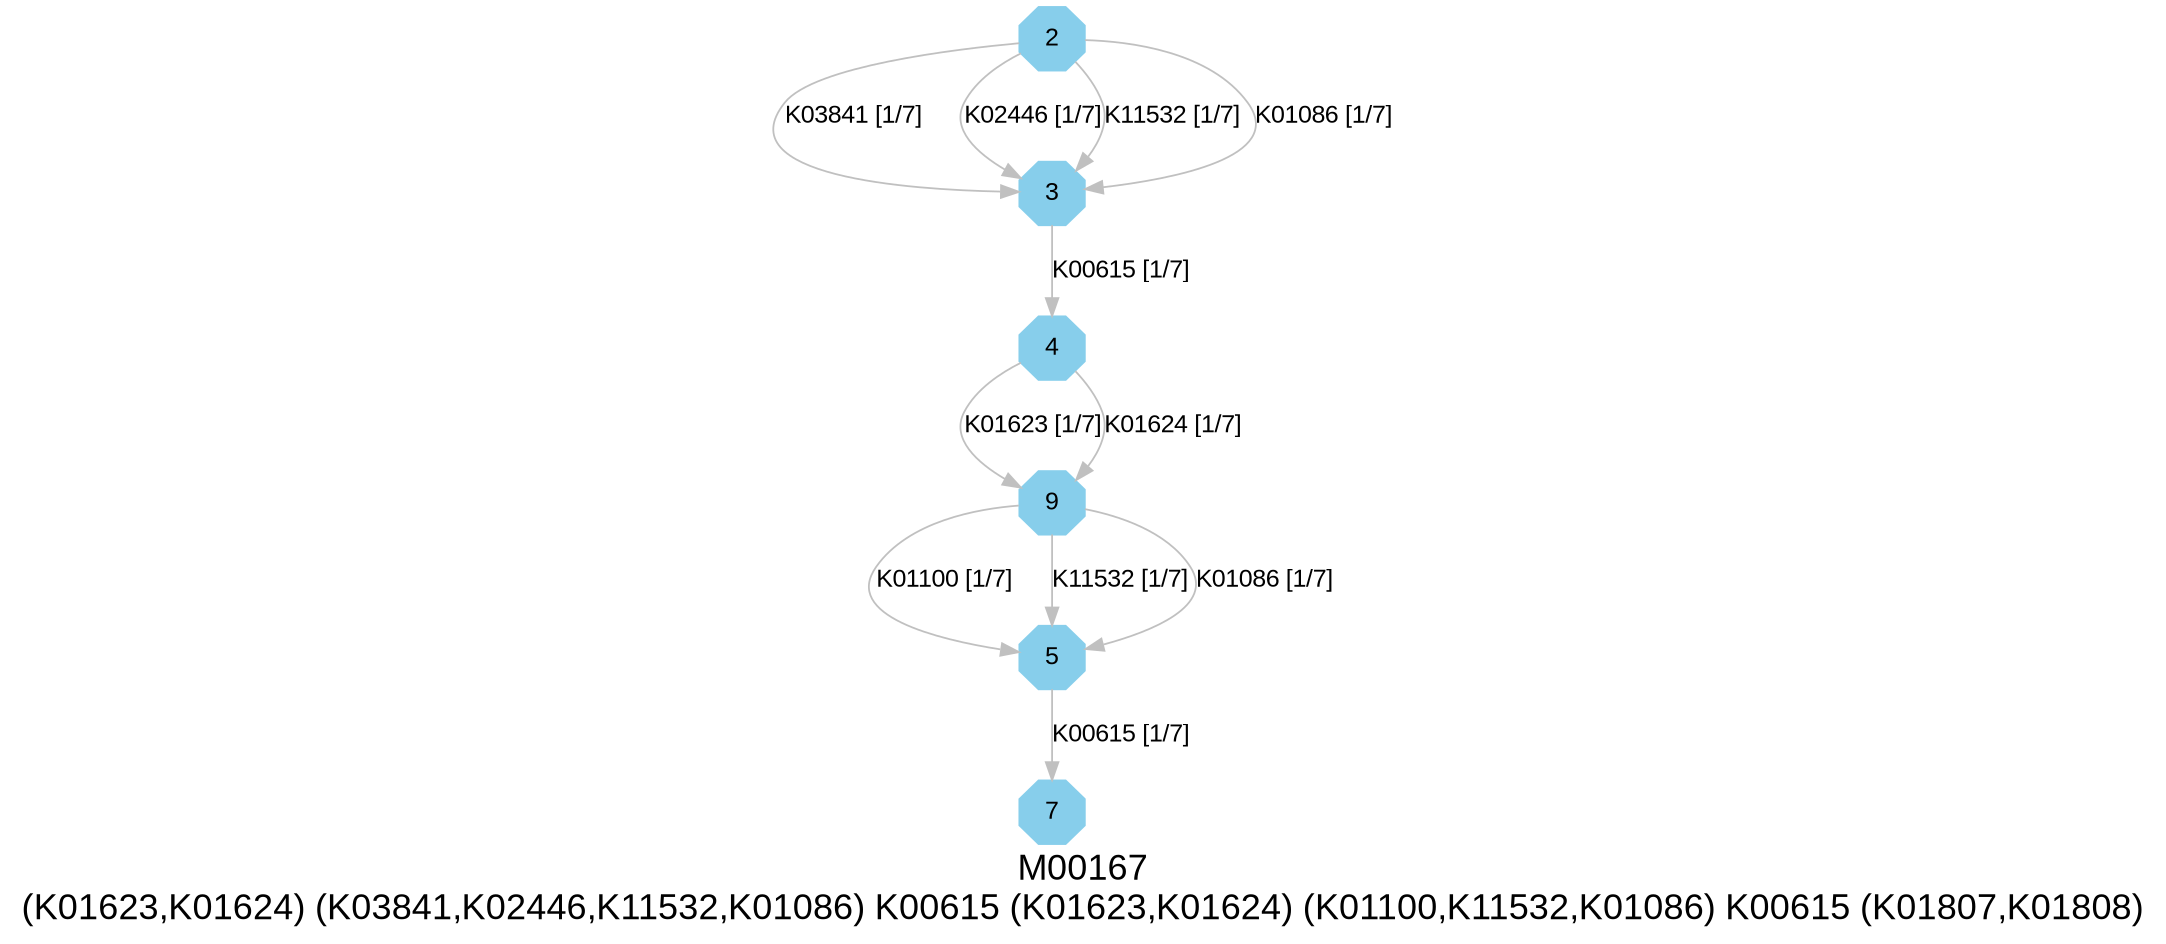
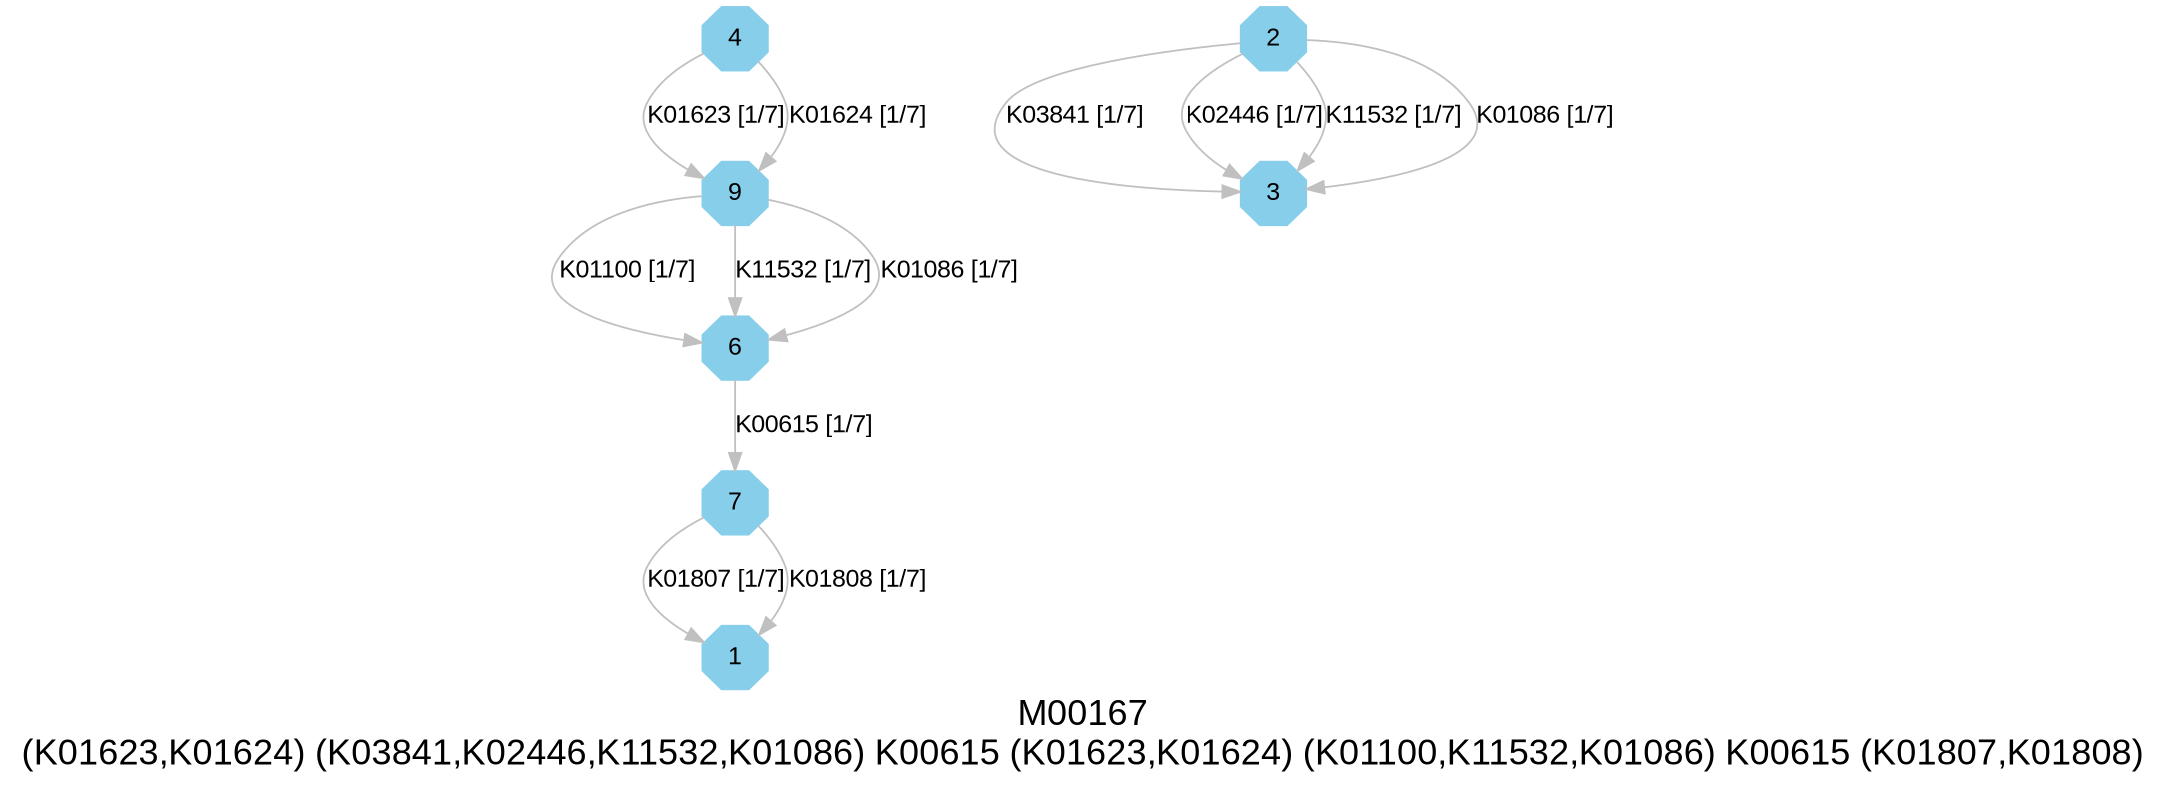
edge "3" -> "4": removed, label "K00615 [1/7]"
node "1": added
node "5": label "5" -> "6"
